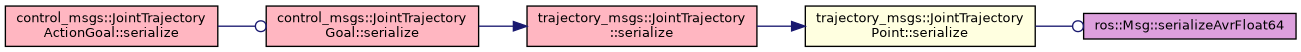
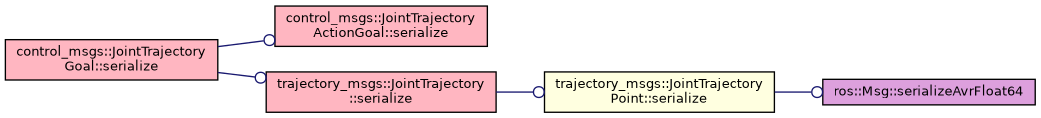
edge "control_msgs::JointTrajectory ActionGoal::serialize" -> "control_msgs::JointTrajectory Goal::serialize": reversed
edge "control_msgs::JointTrajectory Goal::serialize" -> "trajectory_msgs::JointTrajectory ::serialize": arrowhead normal -> odot
edge "trajectory_msgs::JointTrajectory ::serialize" -> "trajectory_msgs::JointTrajectory Point::serialize": arrowhead normal -> odot
